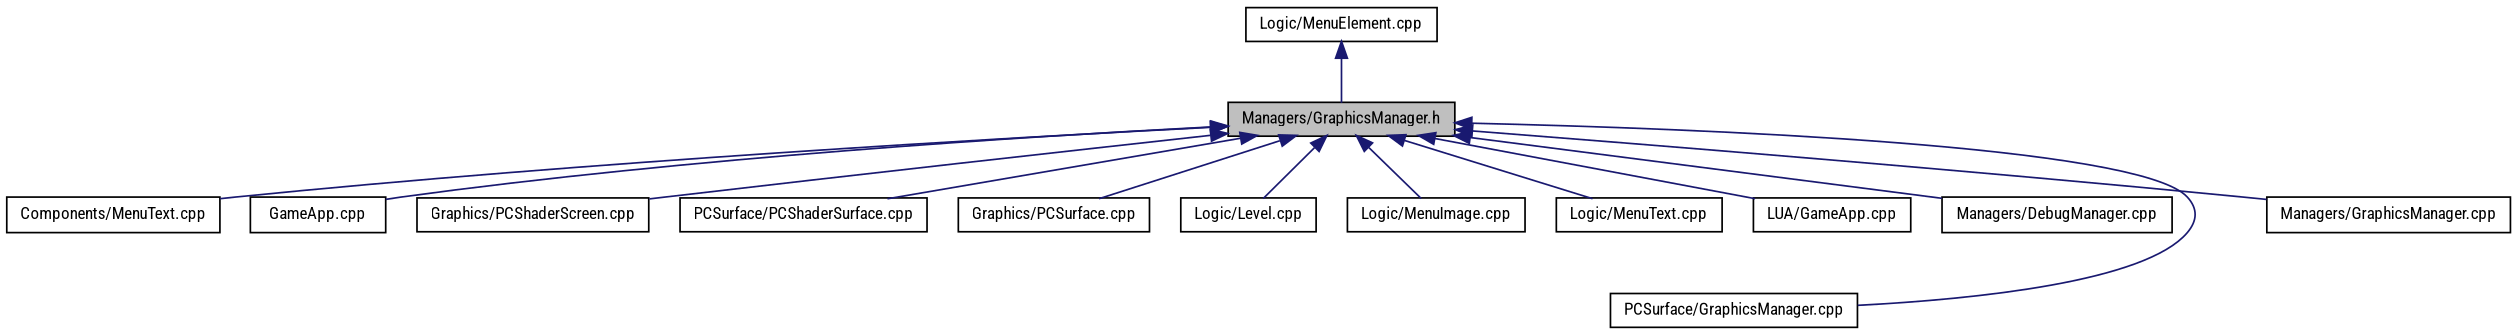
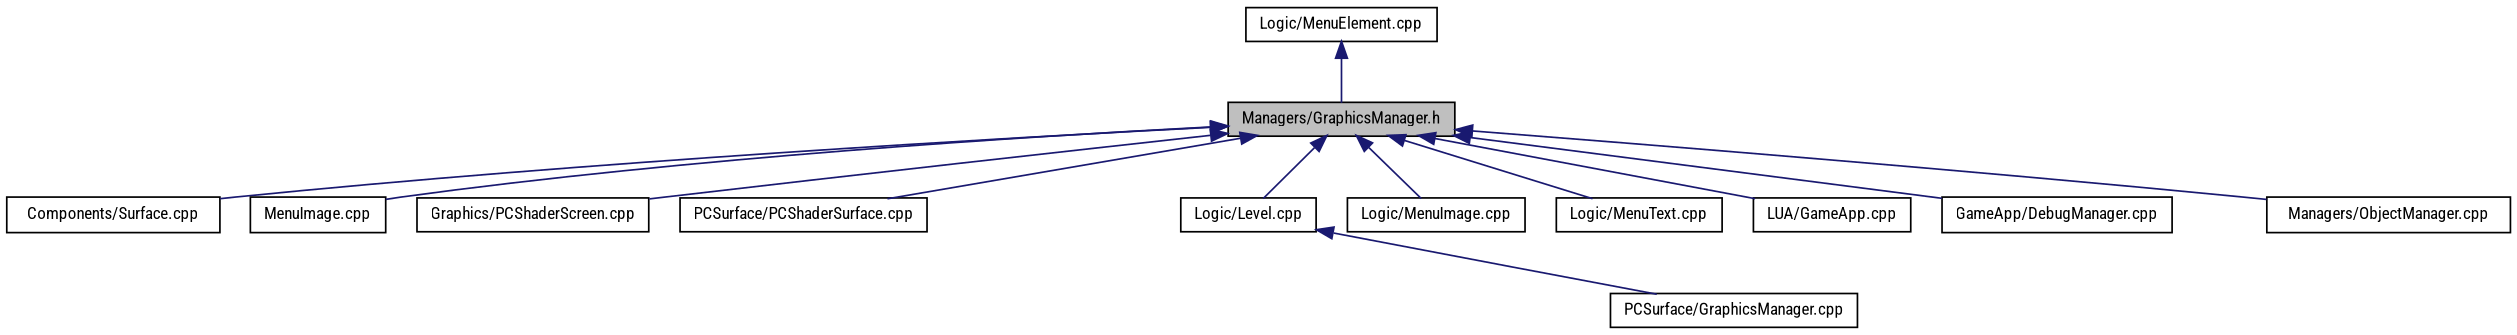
edge "PCSurface/GraphicsManager.cpp" -> "Managers/GraphicsManager.h": now "PCSurface/GraphicsManager.cpp" -> "Logic/Level.cpp"
node "Components/MenuText.cpp": label "Components/MenuText.cpp" -> "Components/Surface.cpp"
node "GameApp.cpp": label "GameApp.cpp" -> "MenuImage.cpp"
node "Graphics/PCSurface.cpp": removed
node "Managers/DebugManager.cpp": label "Managers/DebugManager.cpp" -> "GameApp/DebugManager.cpp"
node "Managers/GraphicsManager.cpp": label "Managers/GraphicsManager.cpp" -> "Managers/ObjectManager.cpp"
